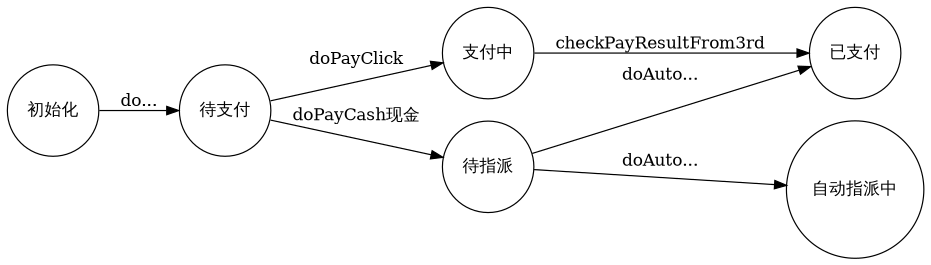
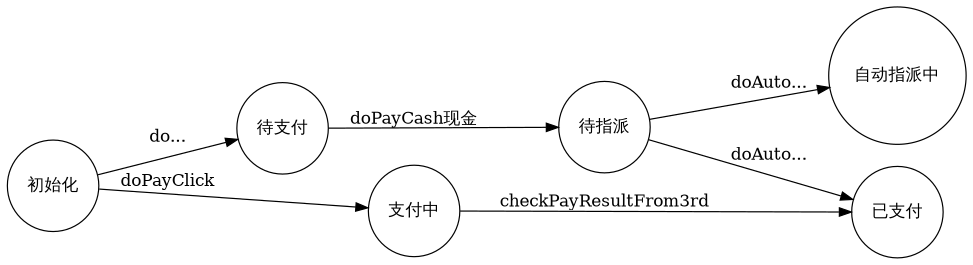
edge "待支付" -> "支付中": now "初始化" -> "支付中"
